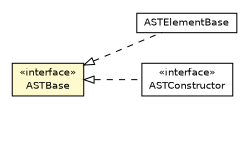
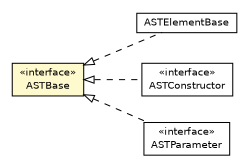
node "ASTParameter": added
